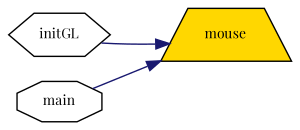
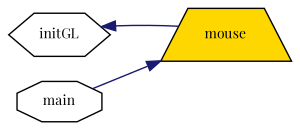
edge "initGL" -> "mouse": reversed
